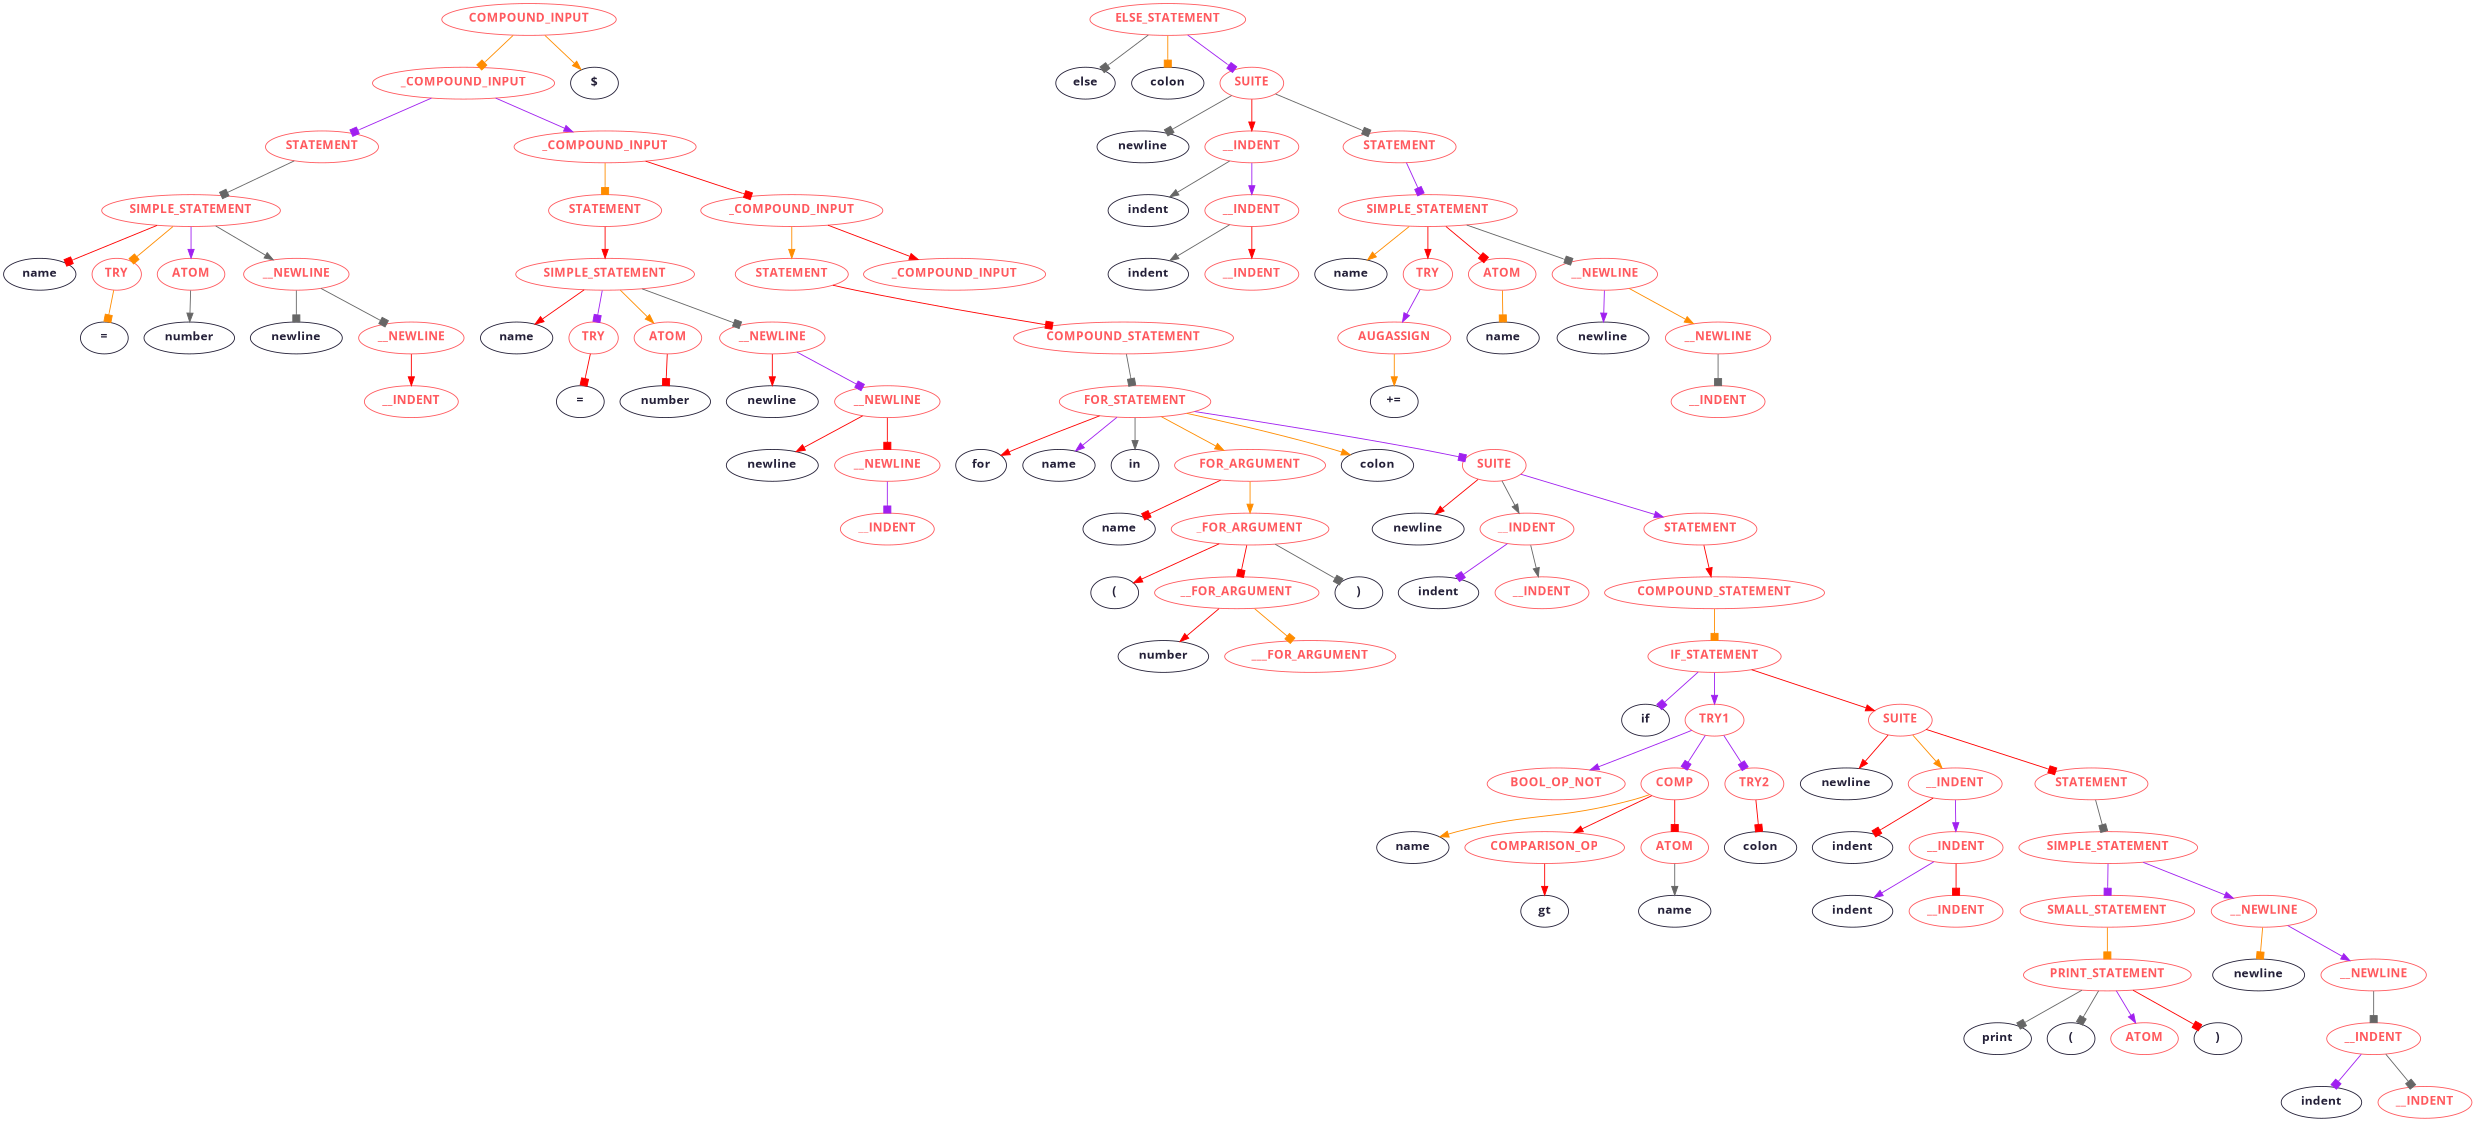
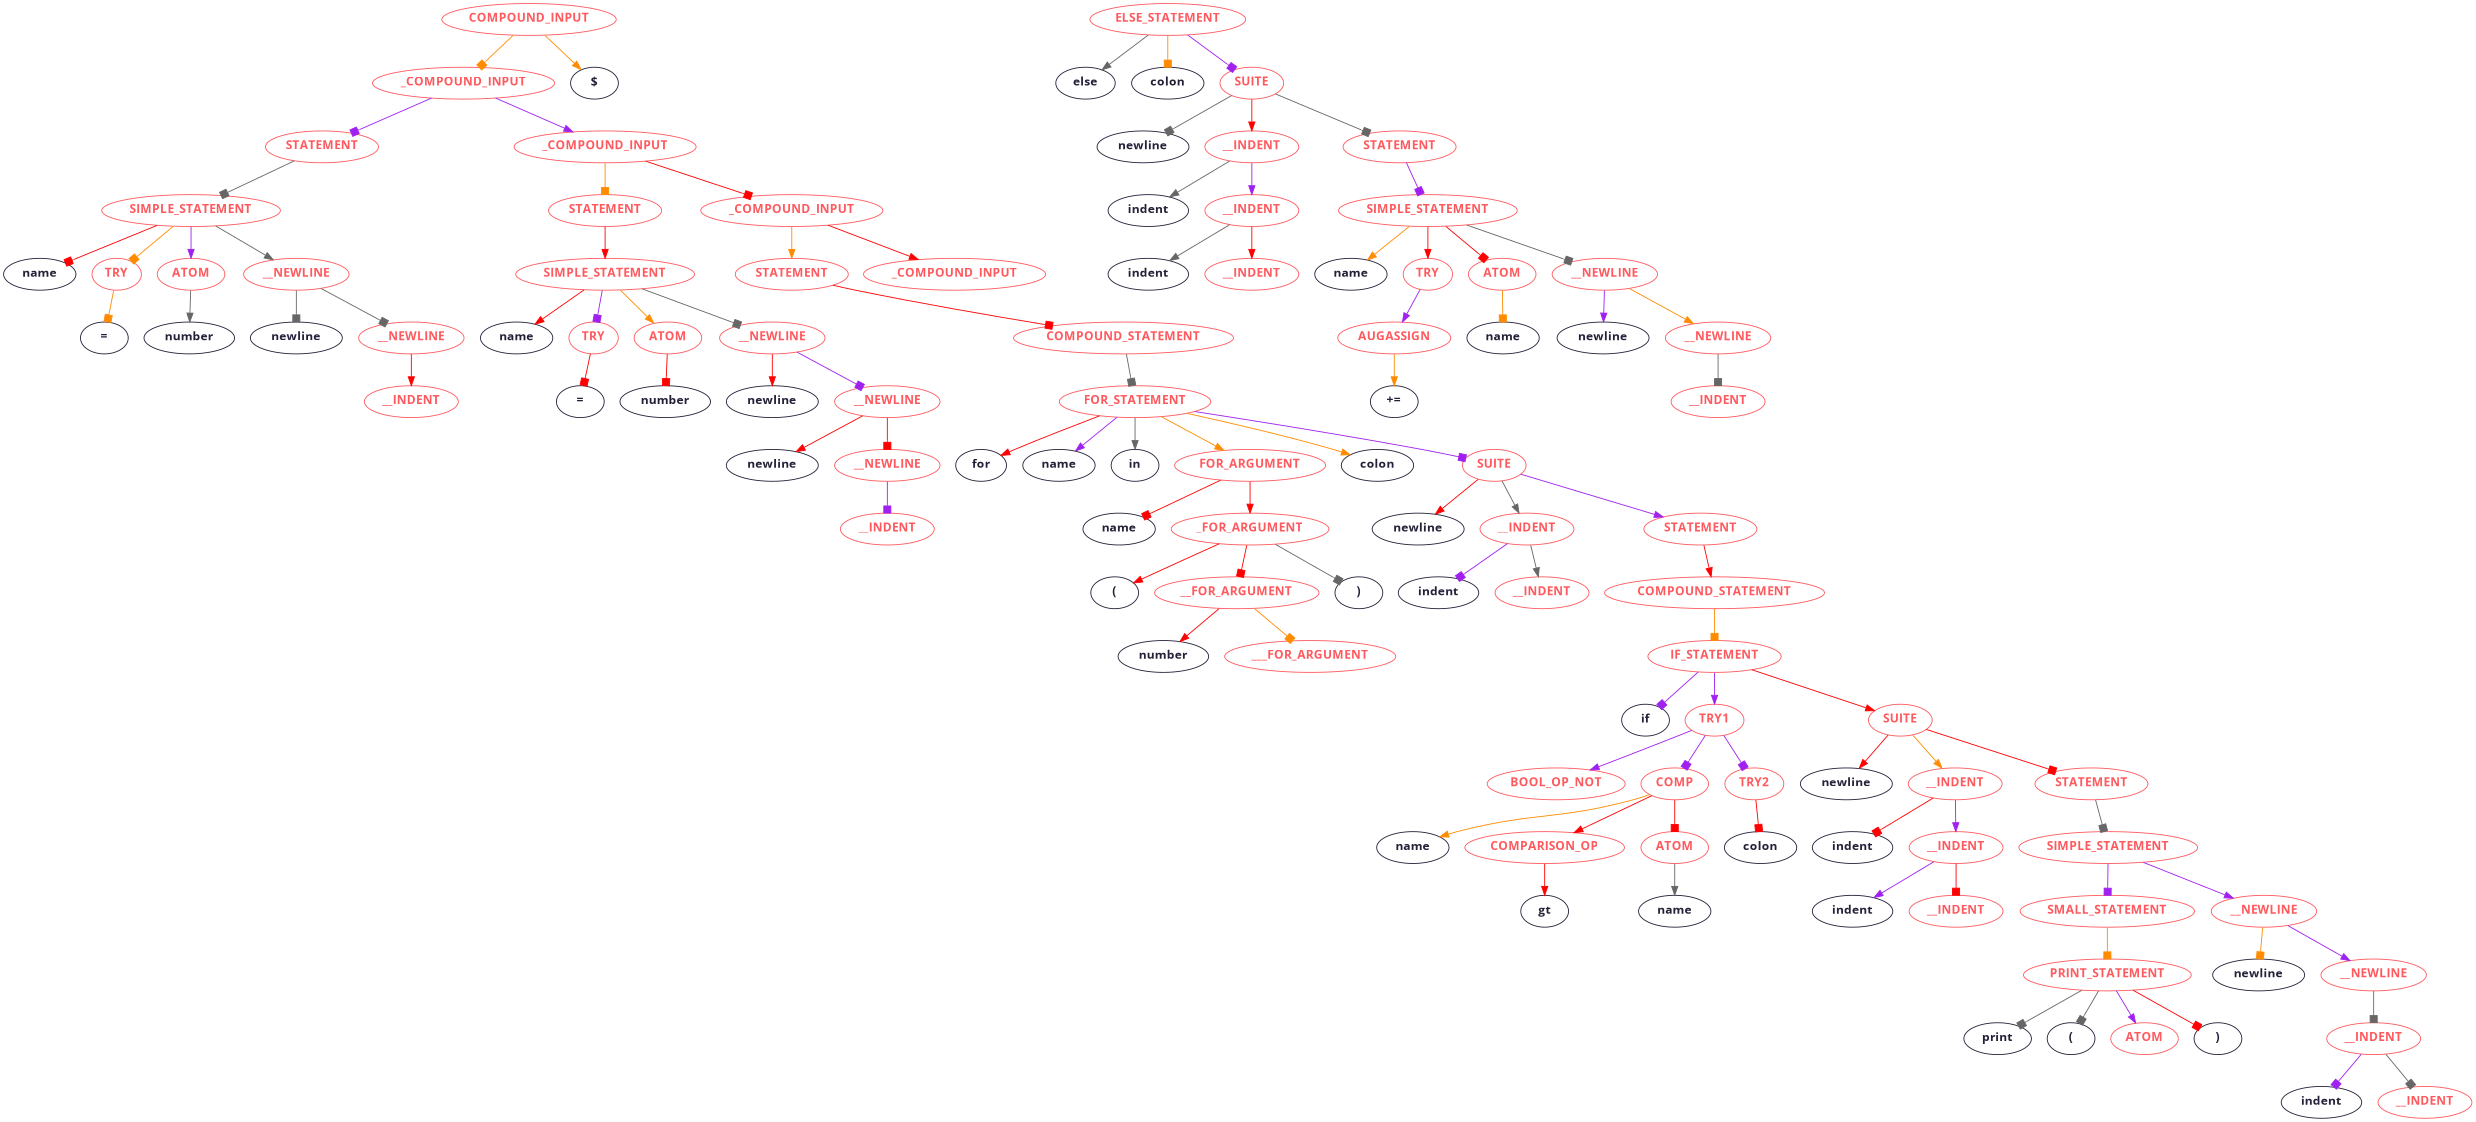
edge "ELSE_STATEMENT" -> "else": arrowhead box -> normal
edge "FOR_ARGUMENT" -> "_FOR_ARGUMENT": color darkorange -> red
